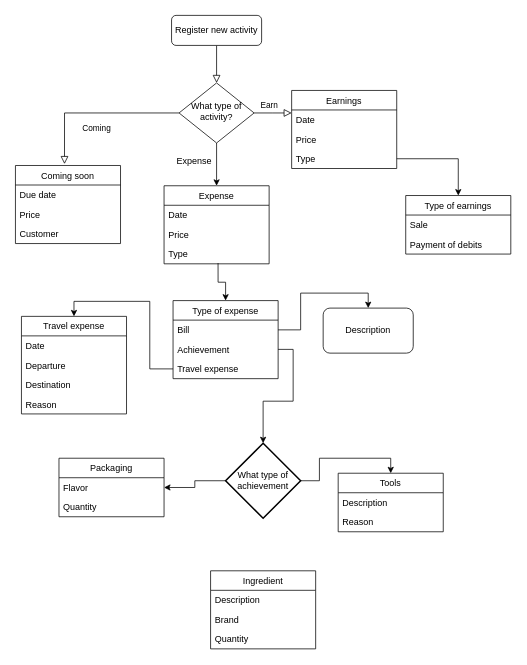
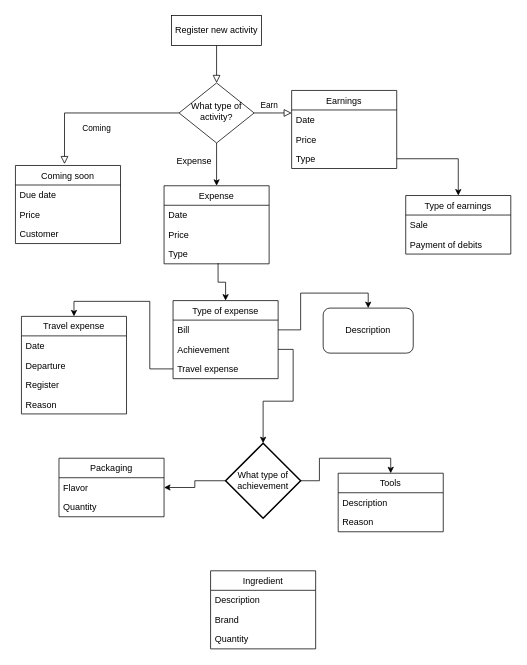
node "Register new activity": shape rounded rectangle -> rectangle
node "Destination": label "Destination" -> "Register"
